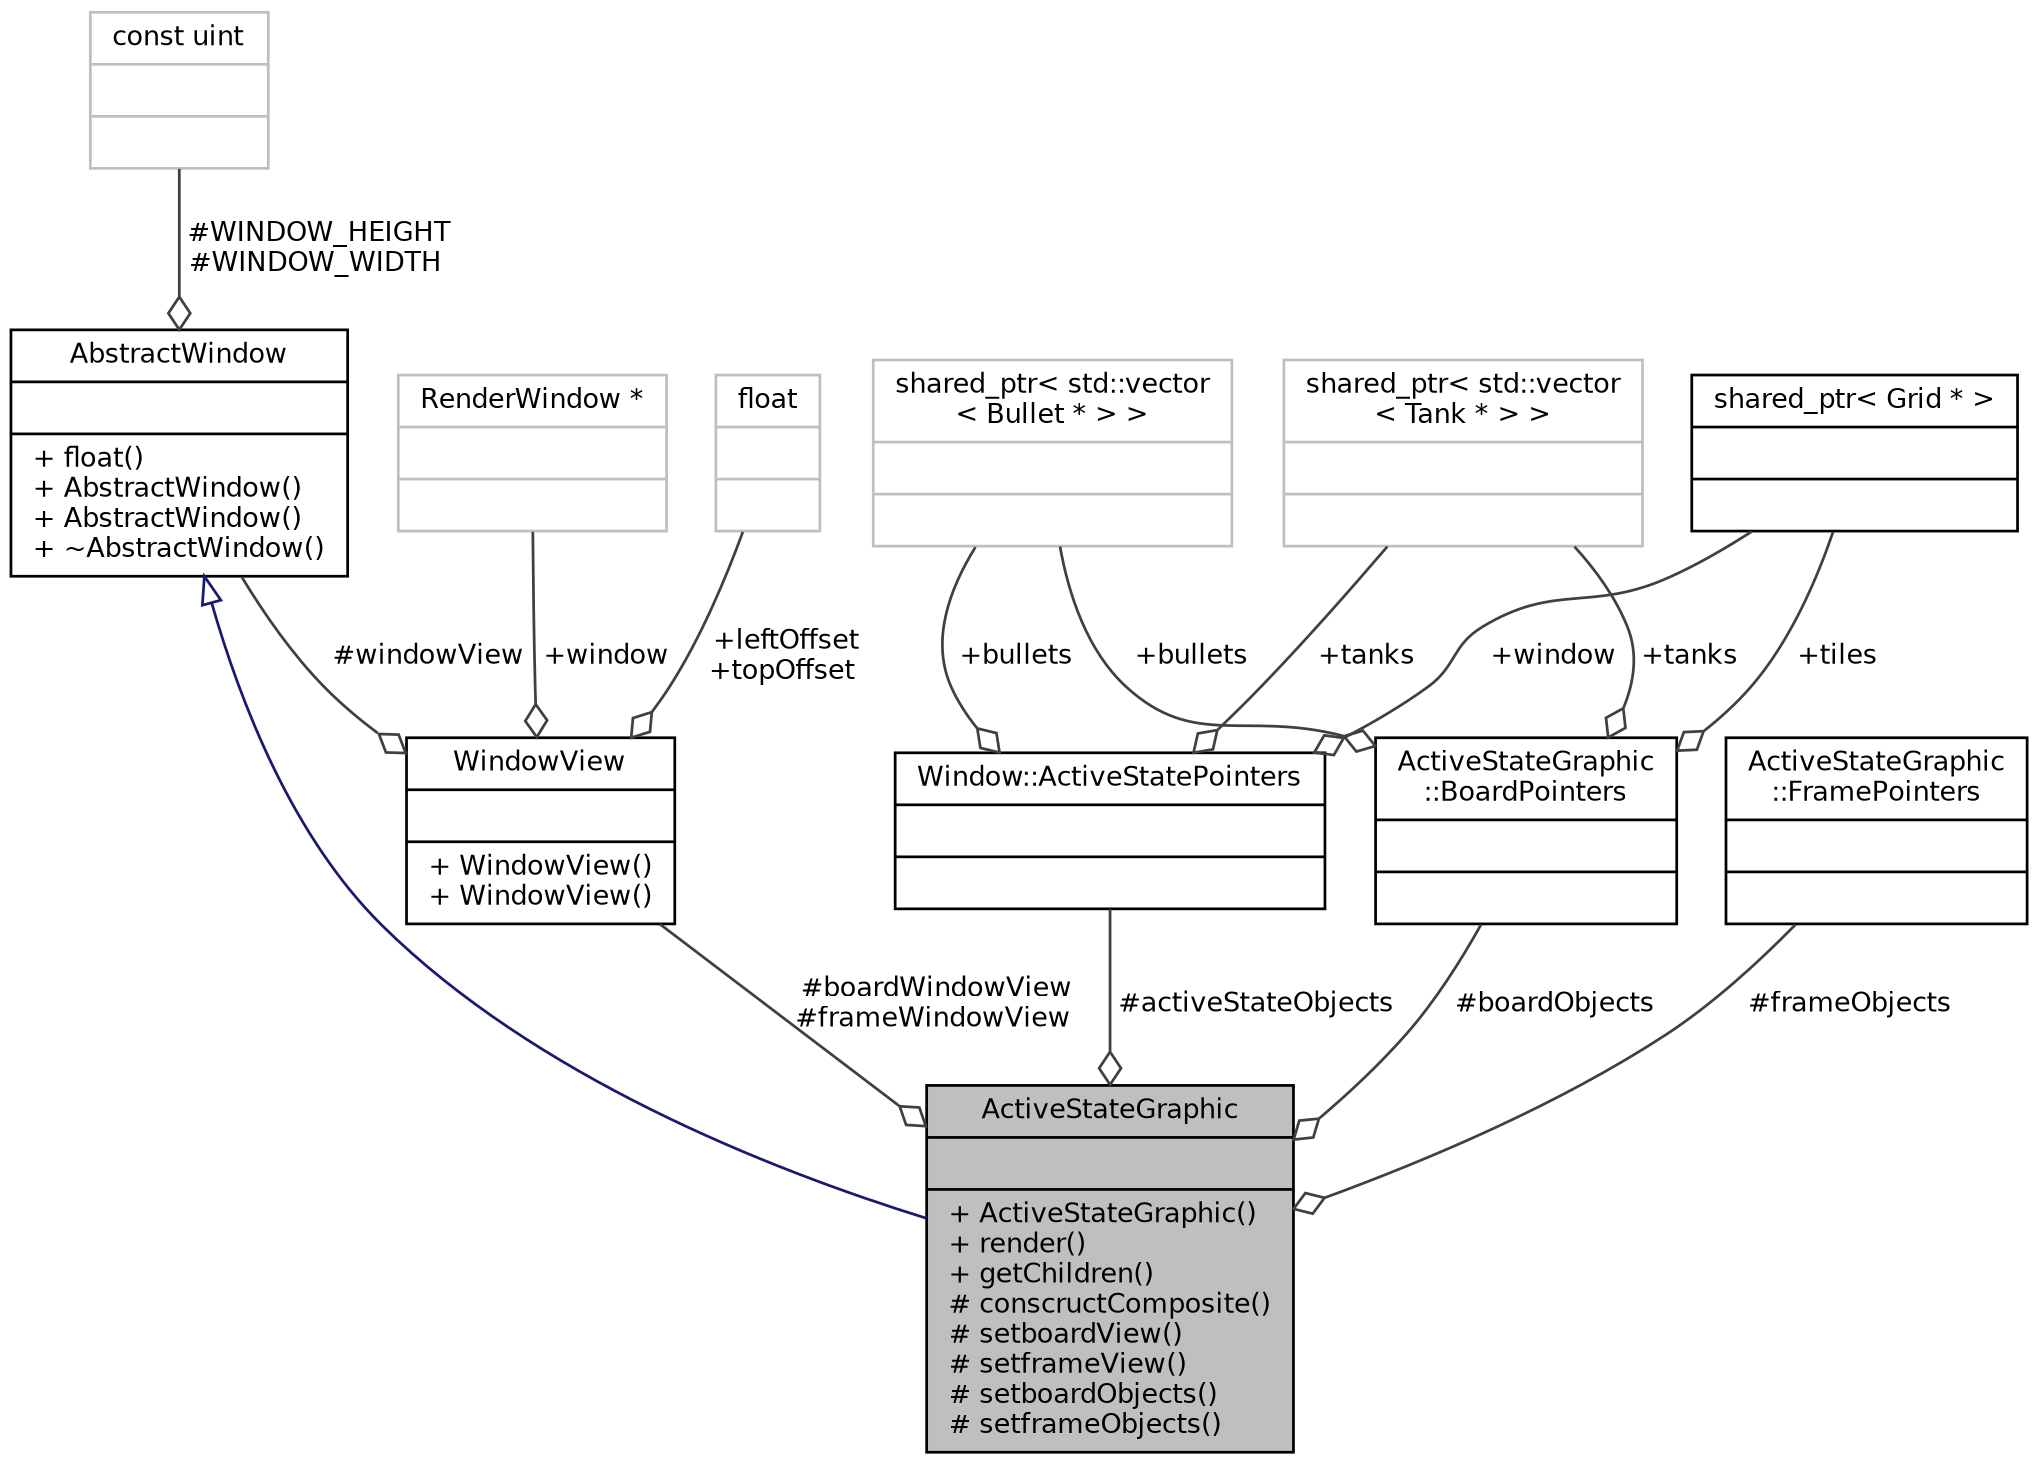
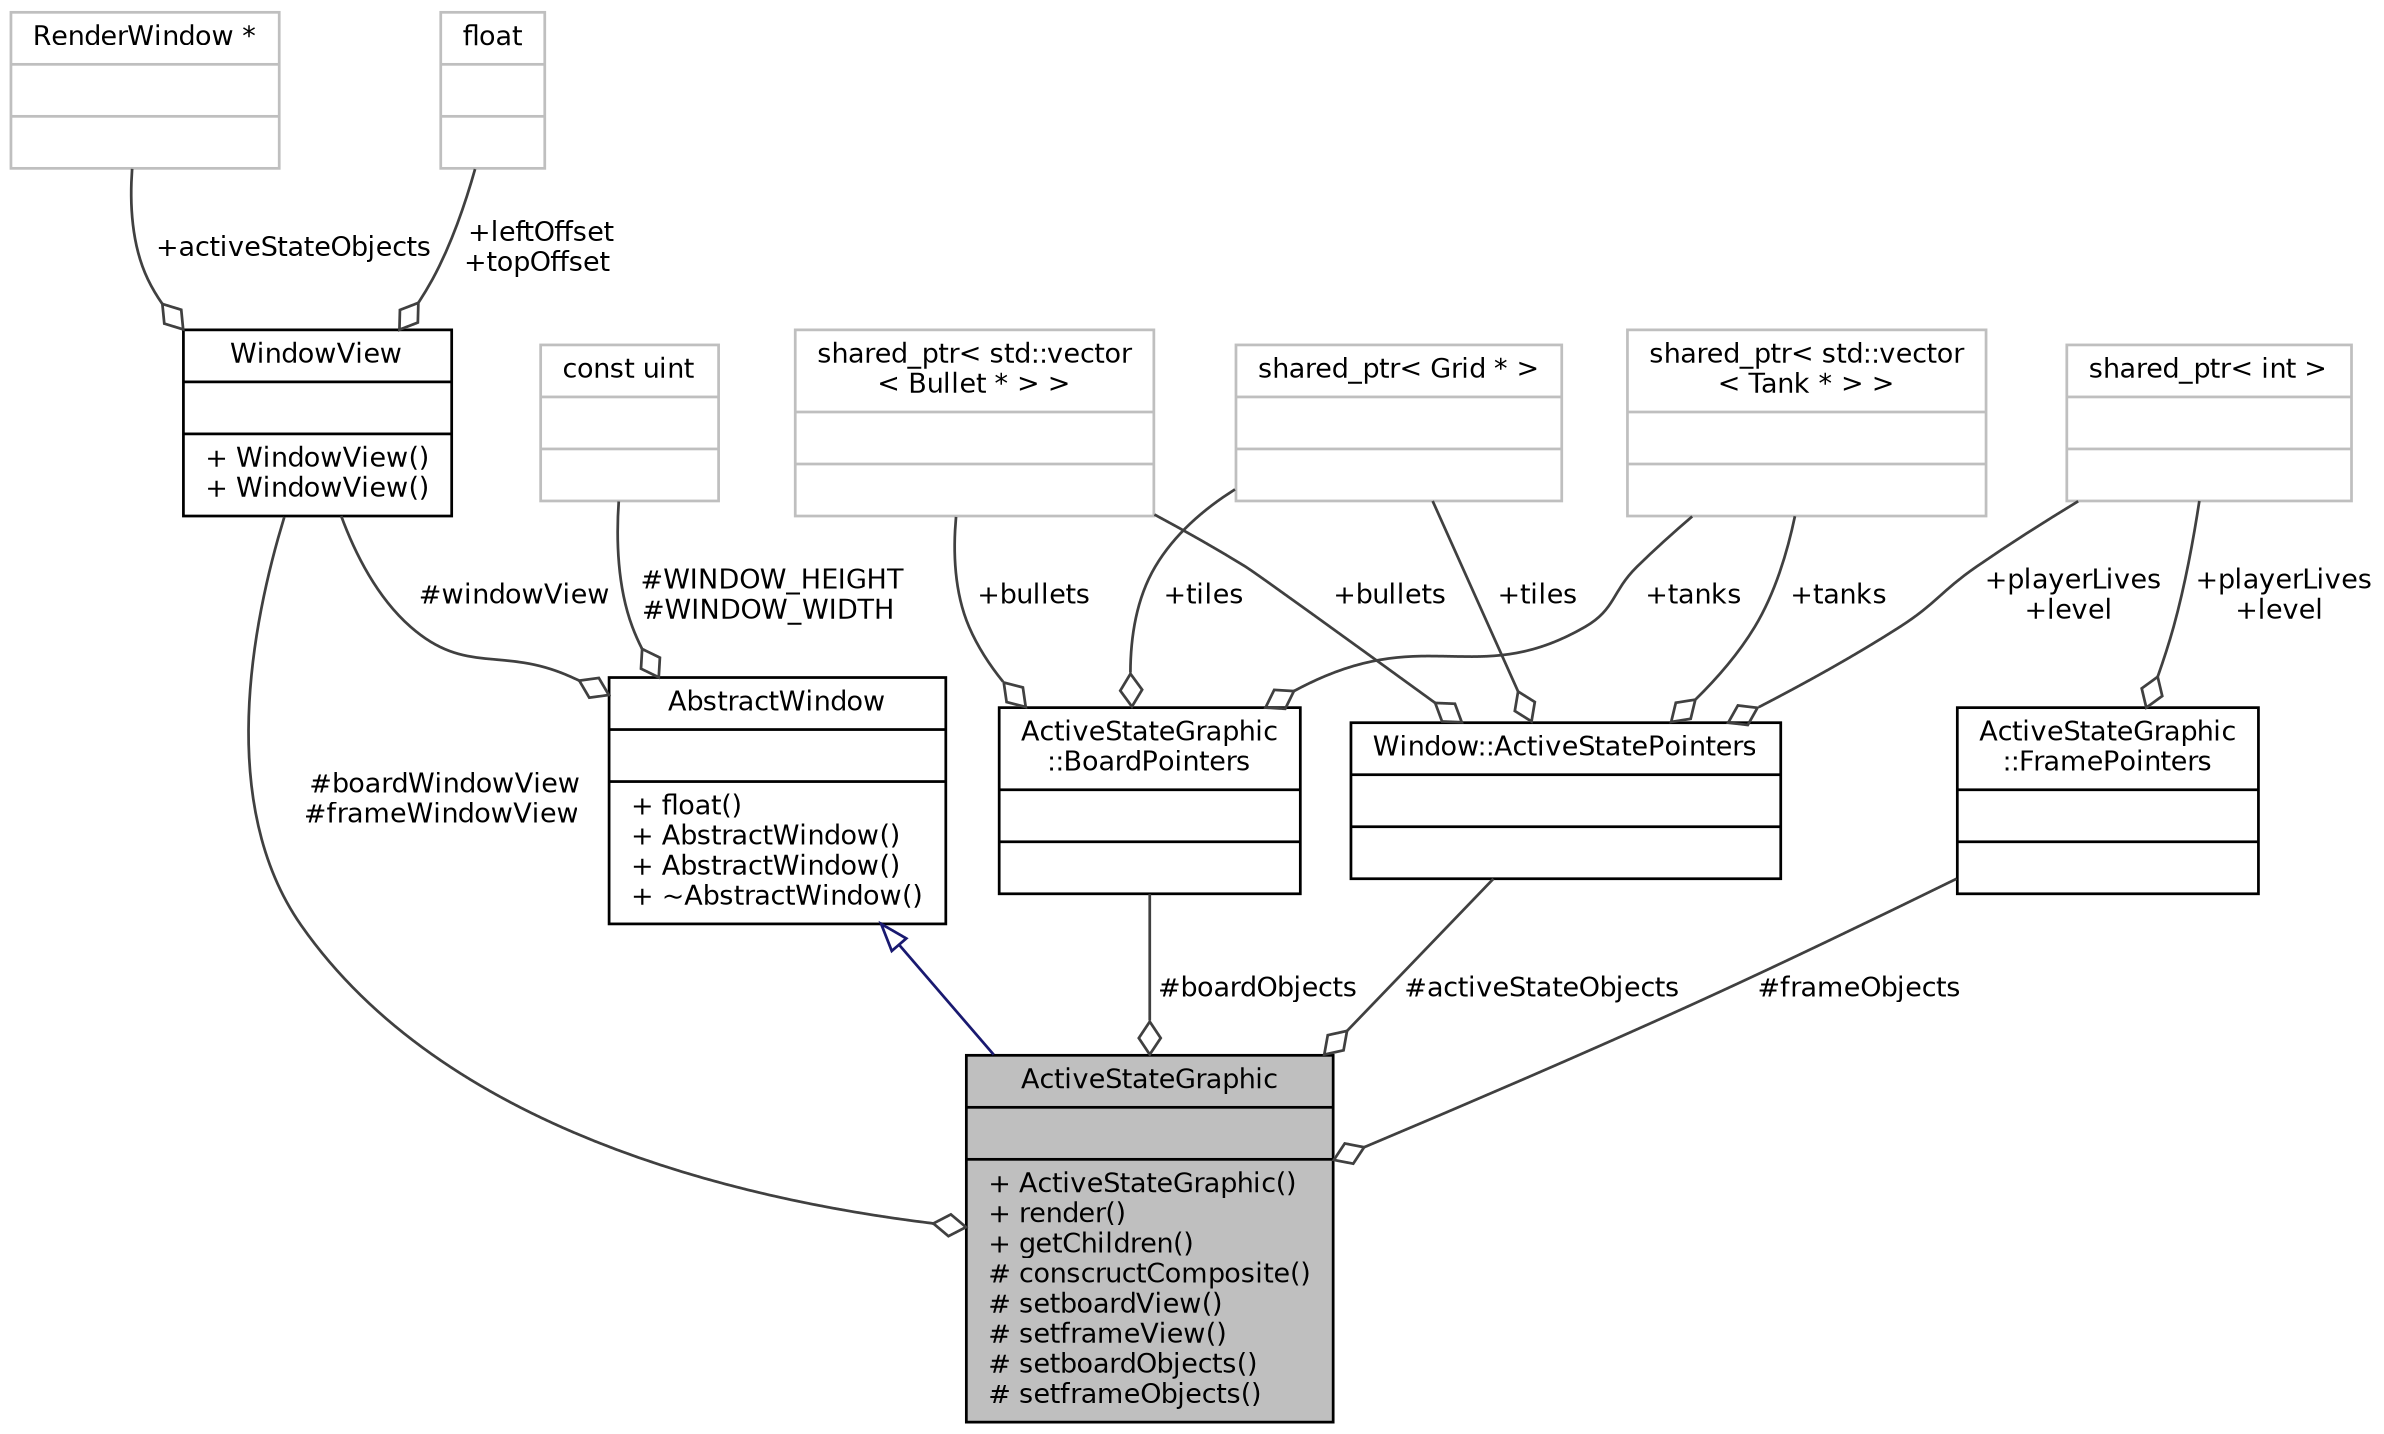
node "shared_ptr< int >": added
node "shared_ptr< Grid * >": color black -> grey75
edge "RenderWindow *" -> "WindowView": label " +window" -> " +activeStateObjects"
edge "shared_ptr< Grid * >" -> "Window::ActiveStatePointers": label " +window" -> " +tiles"
edge "AbstractWindow" -> "WindowView": reversed
